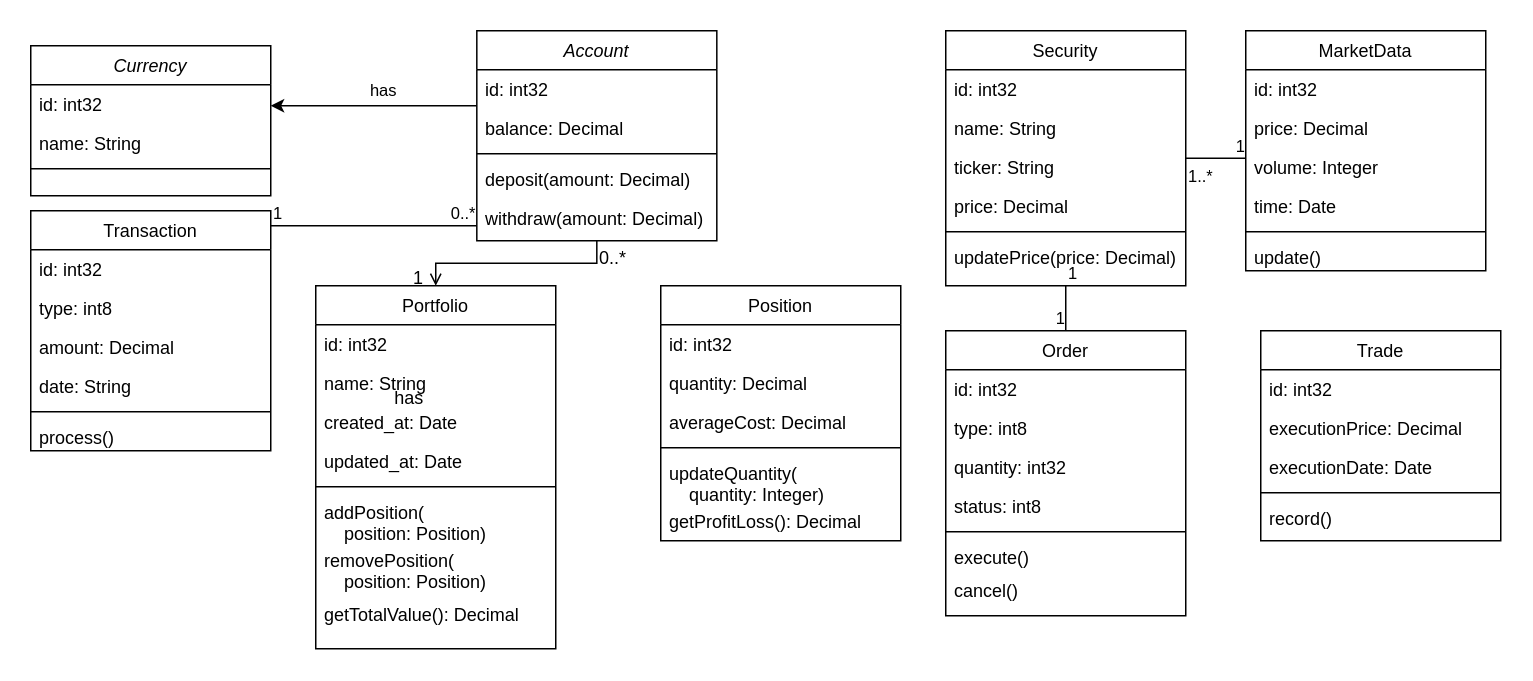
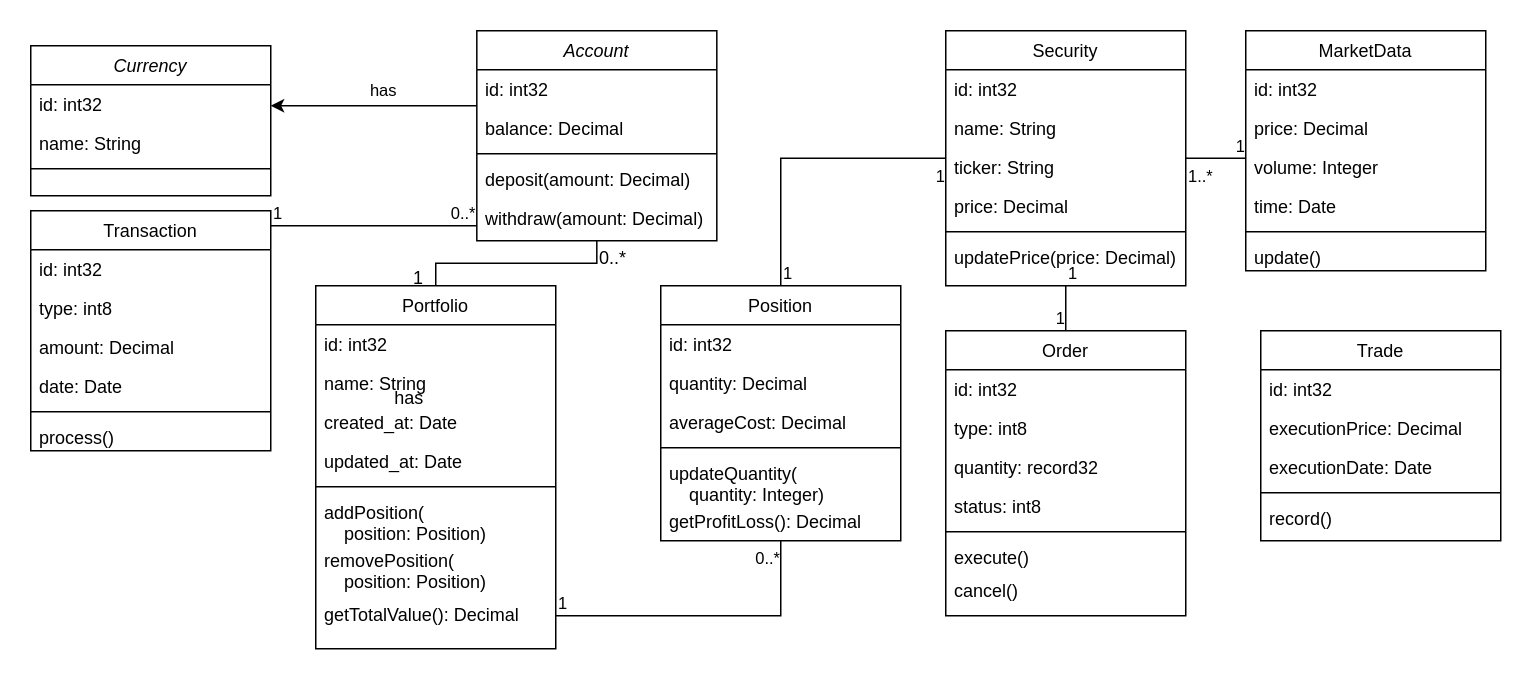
edge "Security" -- "Position": added, labels "1", "1"
edge "Account" -> "Portfolio": arrowhead open -> none
node "date: String": label "date: String" -> "date: Date"
node "quantity: int32": label "quantity: int32" -> "quantity: record32"
edge "Position" -- "Portfolio": added, labels "0..*", "1"
